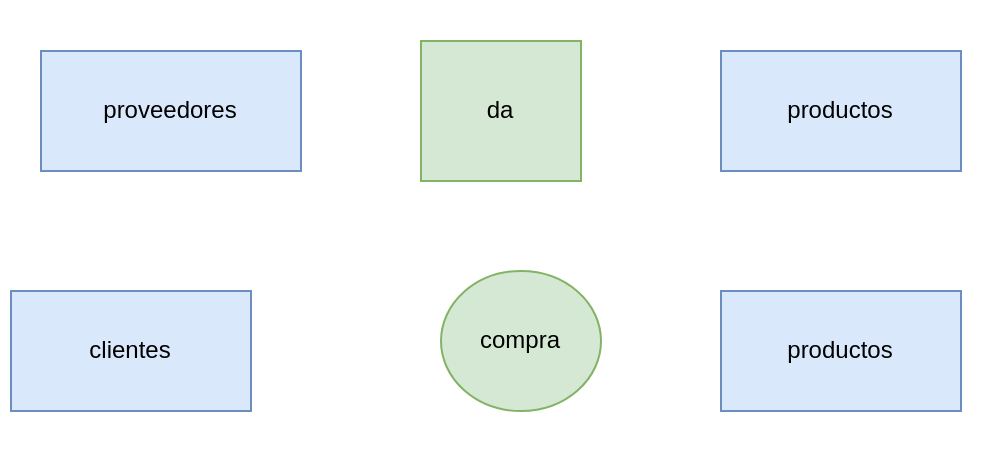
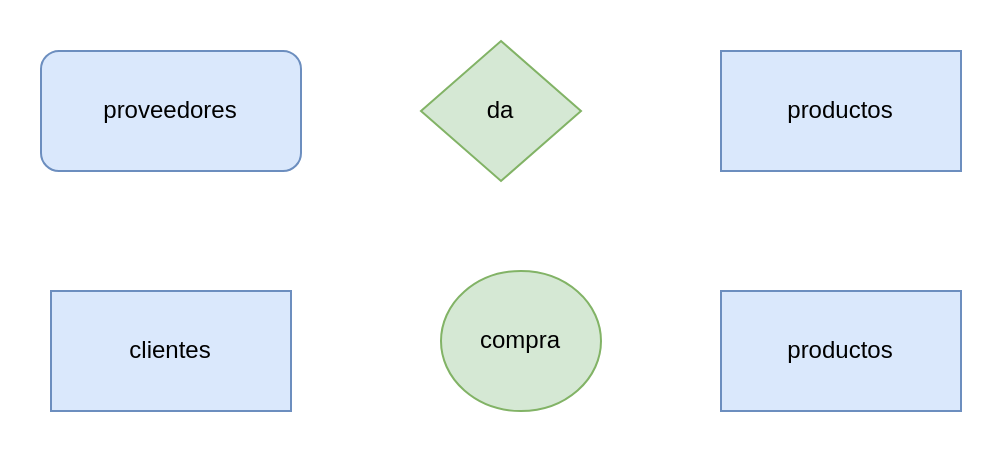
node "proveedores": shape rectangle -> rounded rectangle
node "da": shape rectangle -> diamond
node "clientes": moved (131, 351) -> (171, 351)
